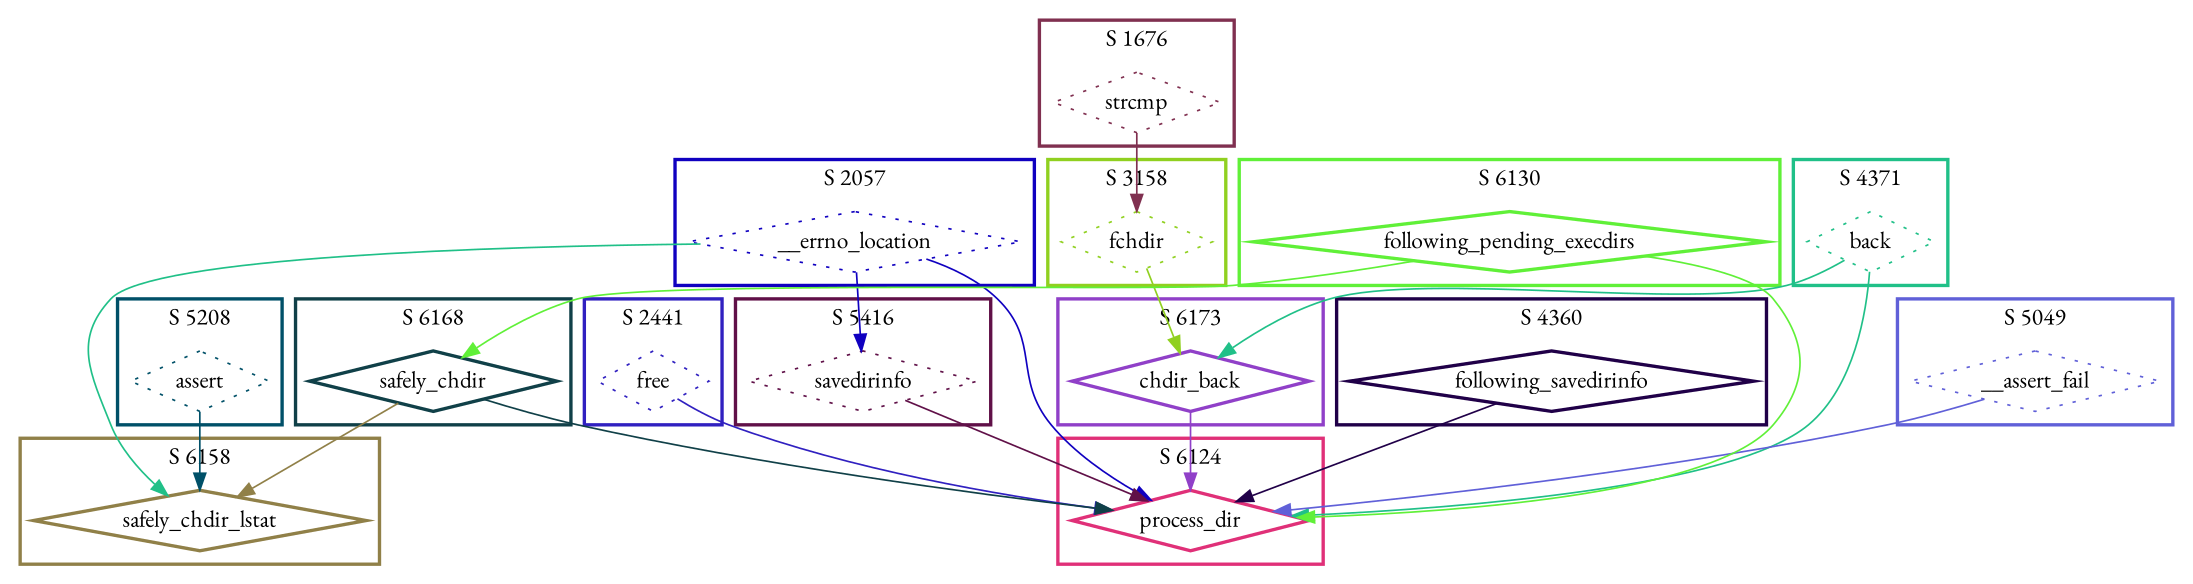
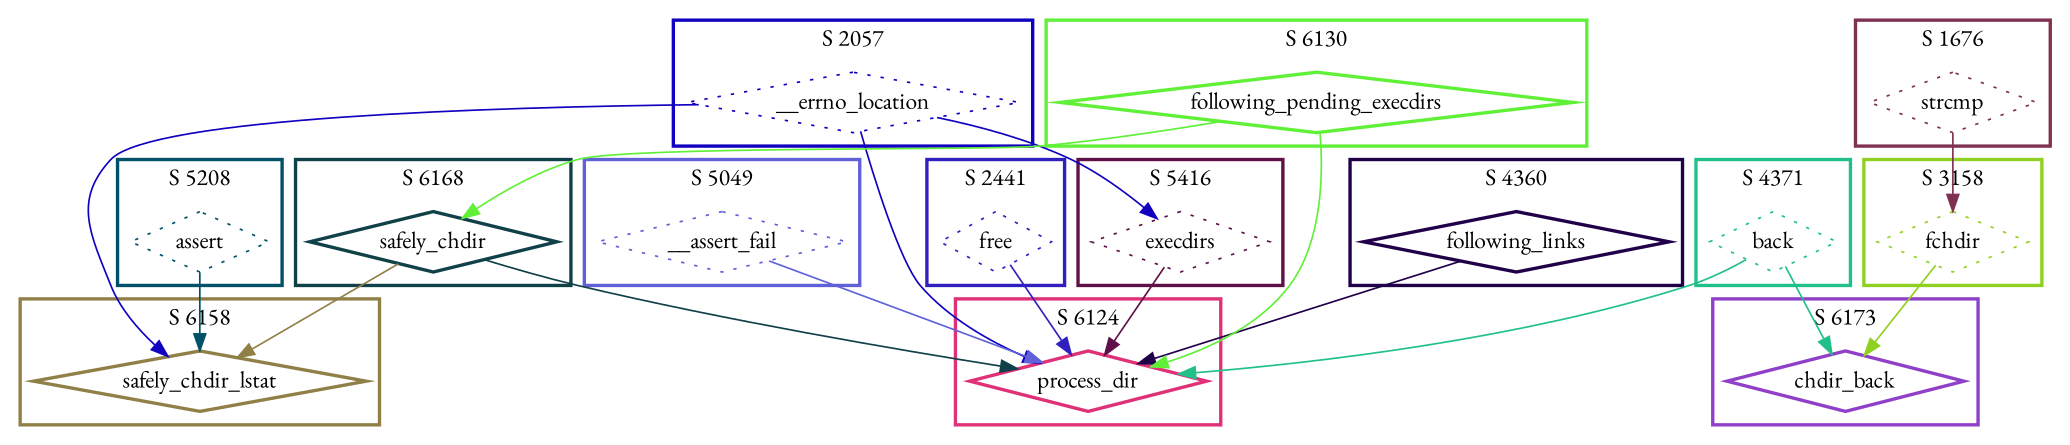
edge "__errno_location" -> "safely_chdir_lstat": color #20c088 -> #1000c0
node "savedirinfo": label "savedirinfo" -> "execdirs"
node "following_savedirinfo": label "following_savedirinfo" -> "following_links"
edge "chdir_back" -> "process_dir": removed
